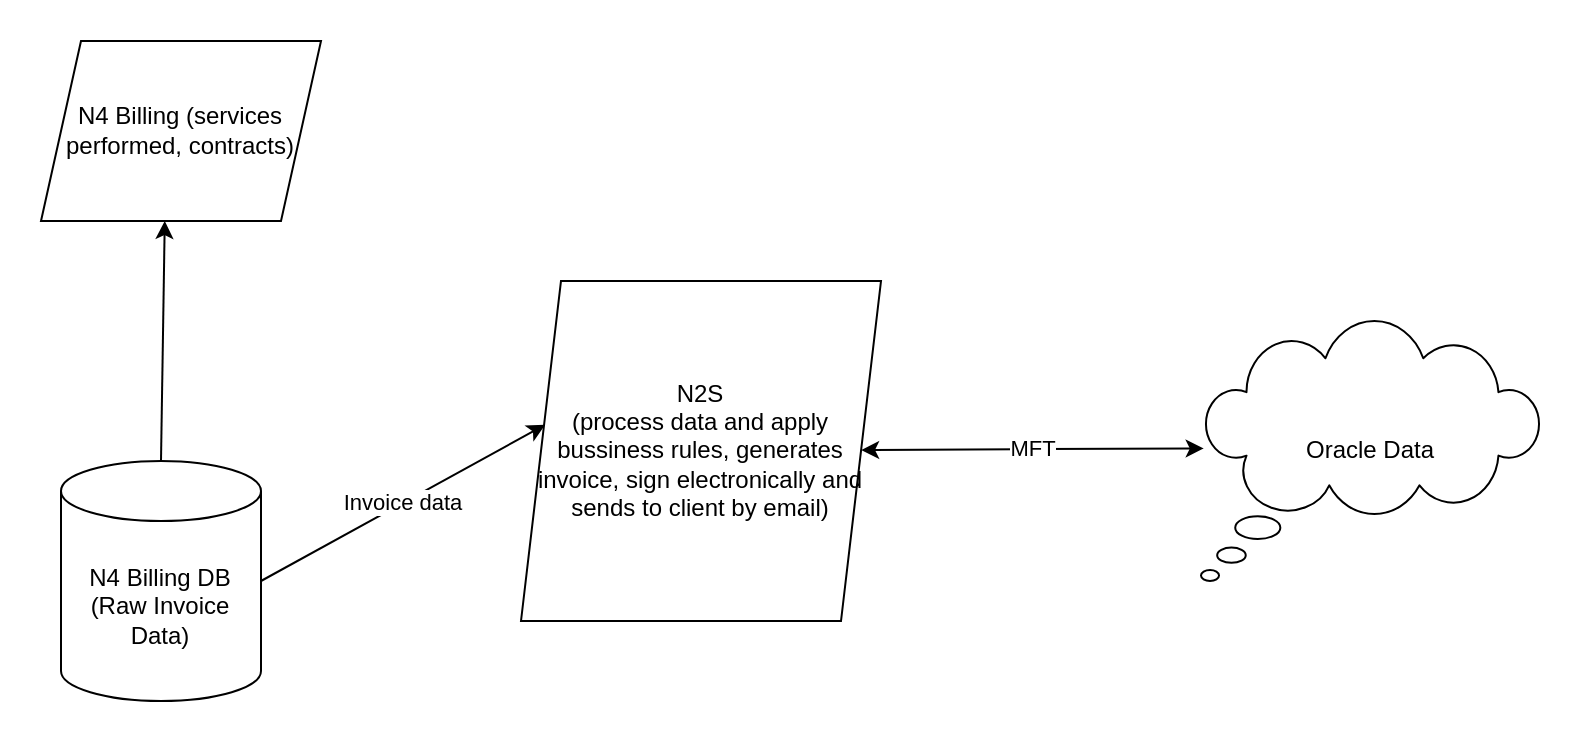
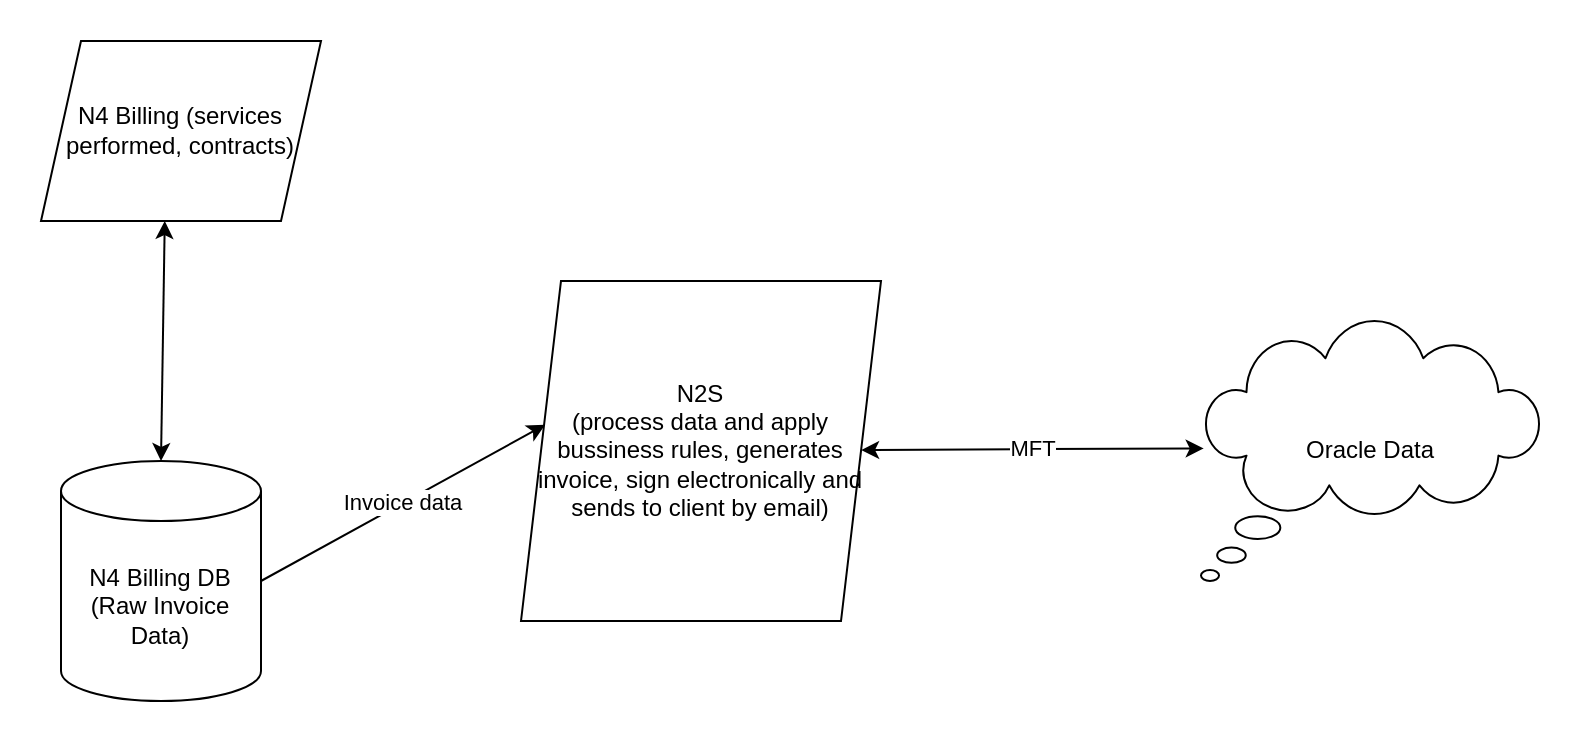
edge "N4 Billing DB (Raw Invoice Data)" -> "N4 Billing (services performed, contracts)": arrowhead none -> classic
